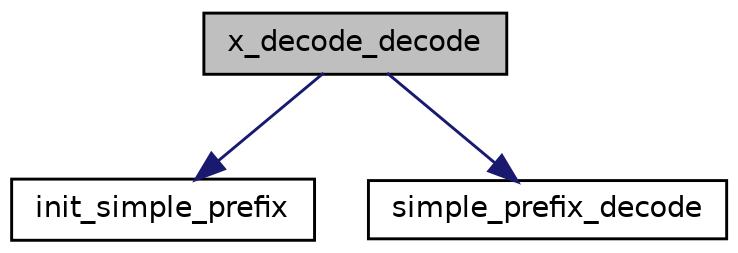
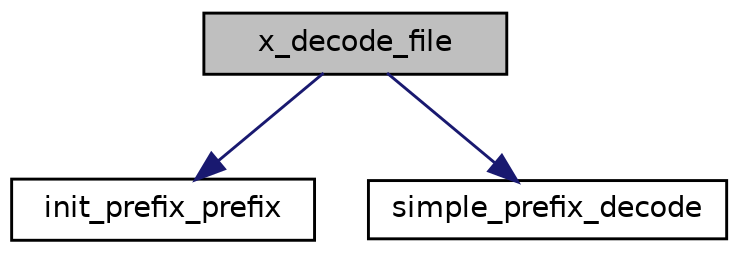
node "x_decode_decode": label "x_decode_decode" -> "x_decode_file"
node "init_simple_prefix": label "init_simple_prefix" -> "init_prefix_prefix"
